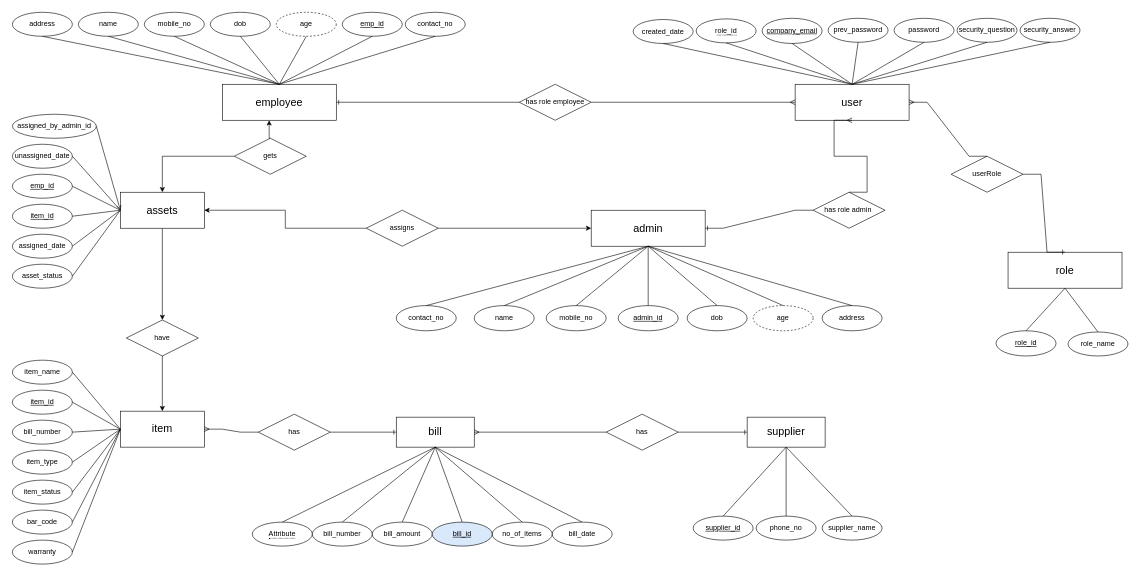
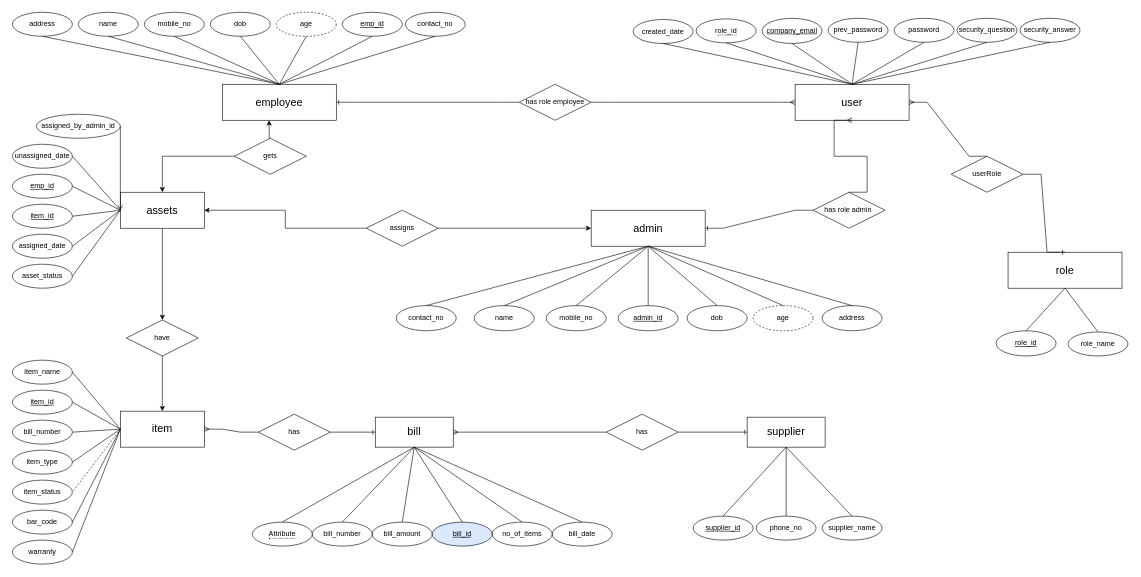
node "assigned_by_admin_id": moved (54, 126) -> (78, 126)
node "bill": moved (435, 432) -> (414, 432)
edge "item" -- "item_status": style solid -> dashed
